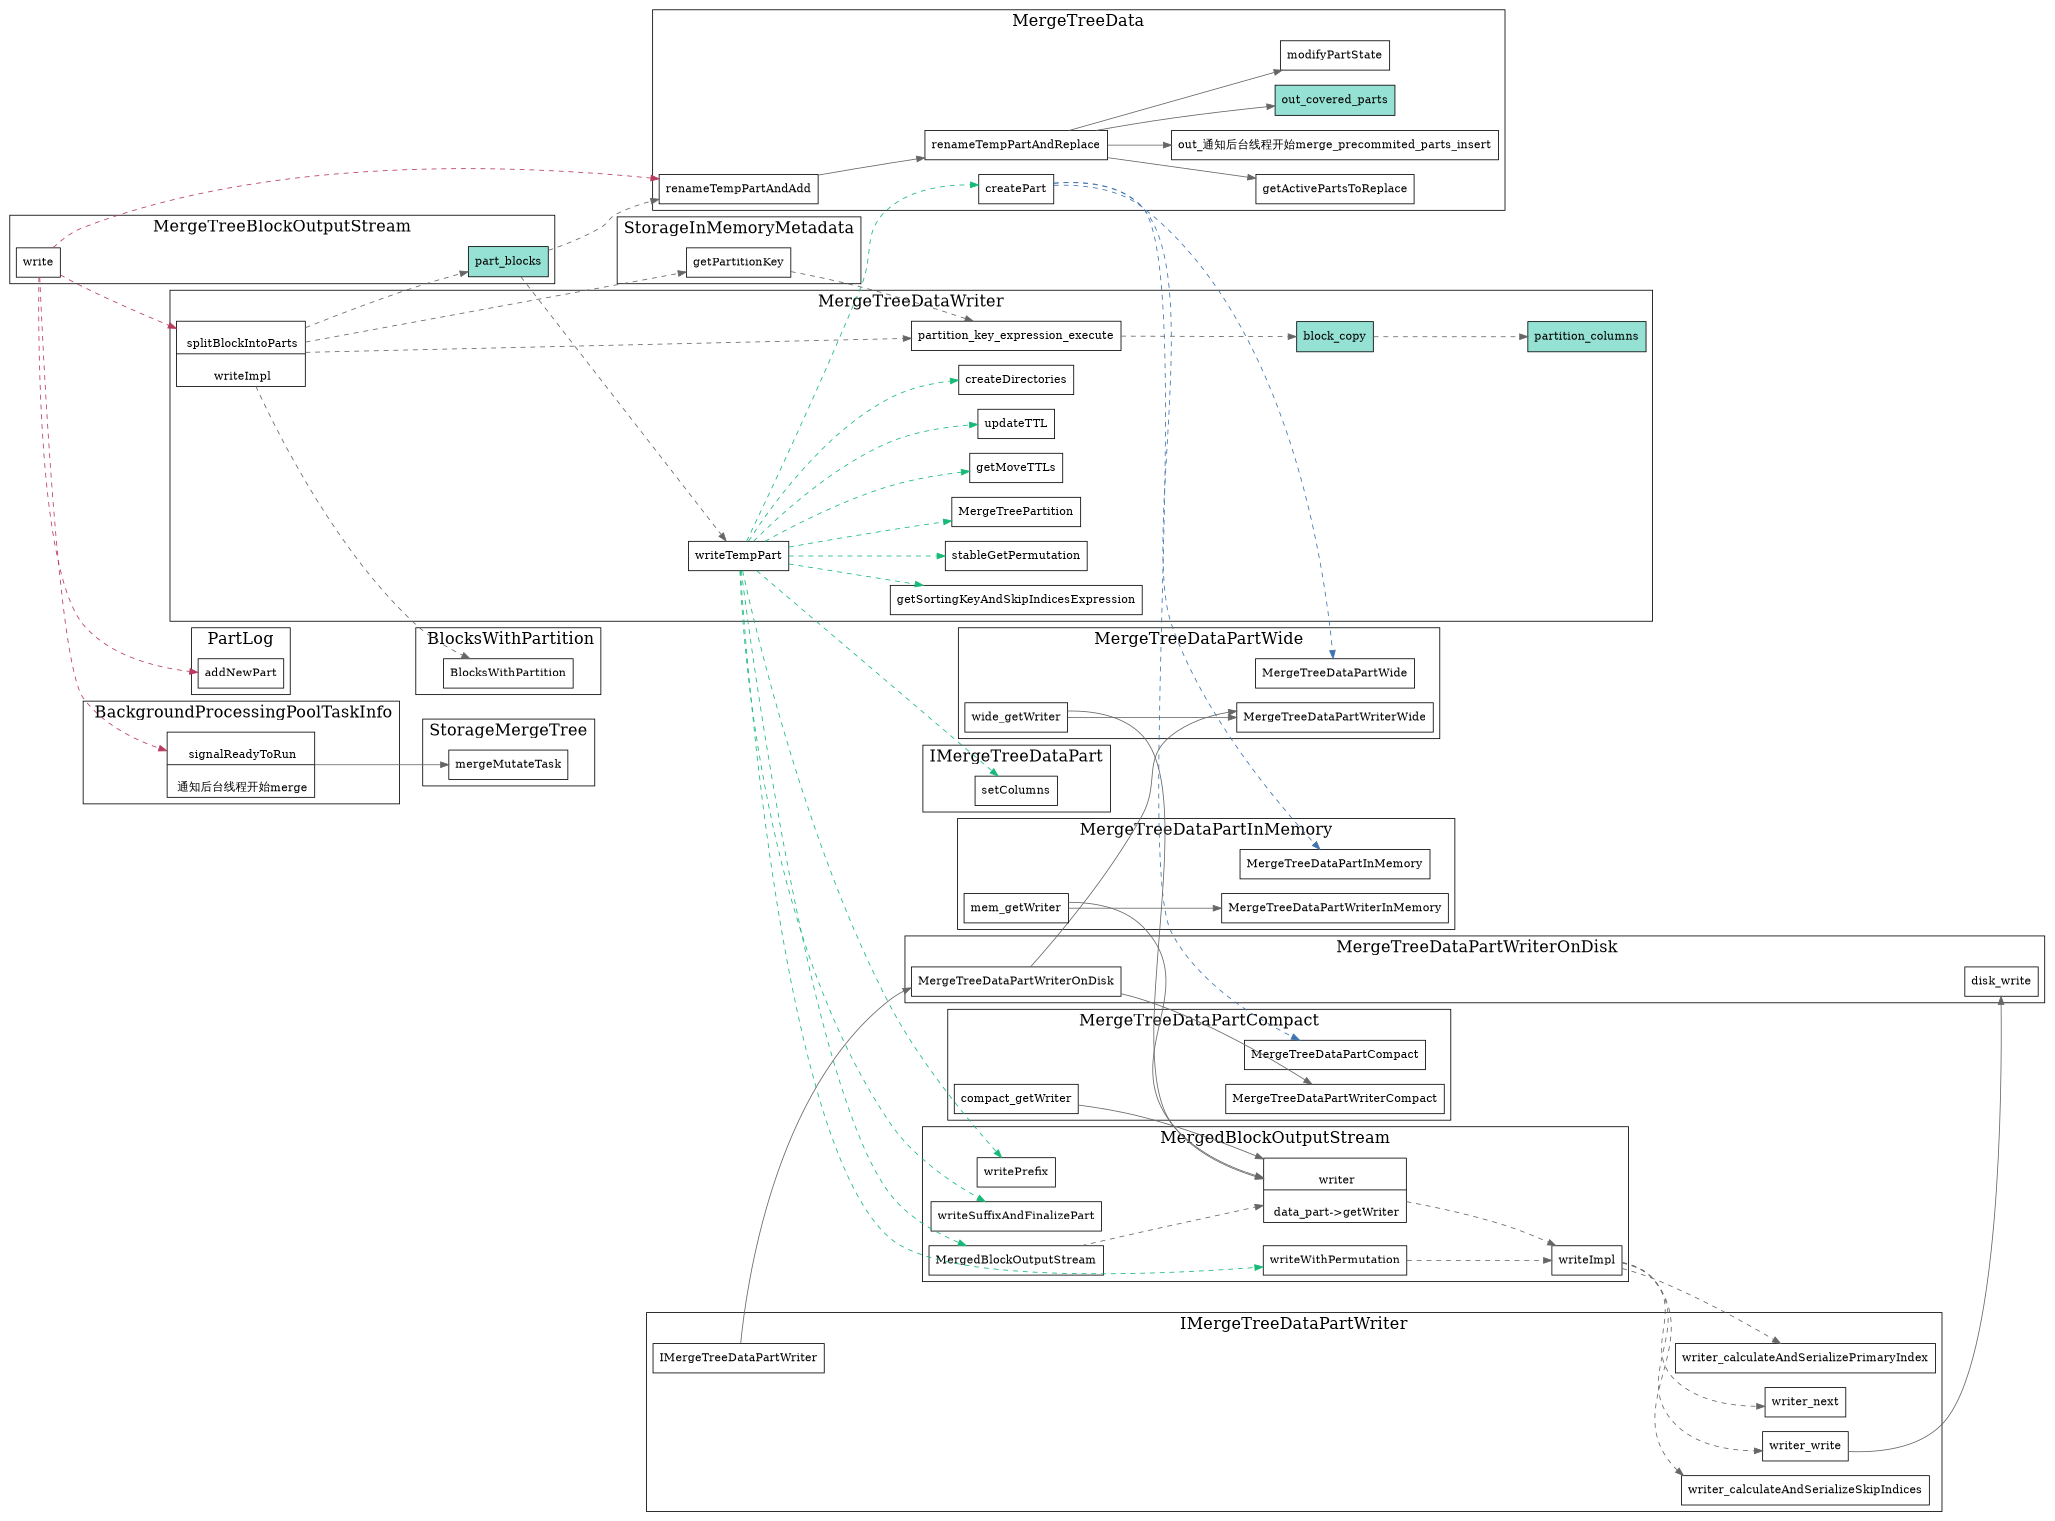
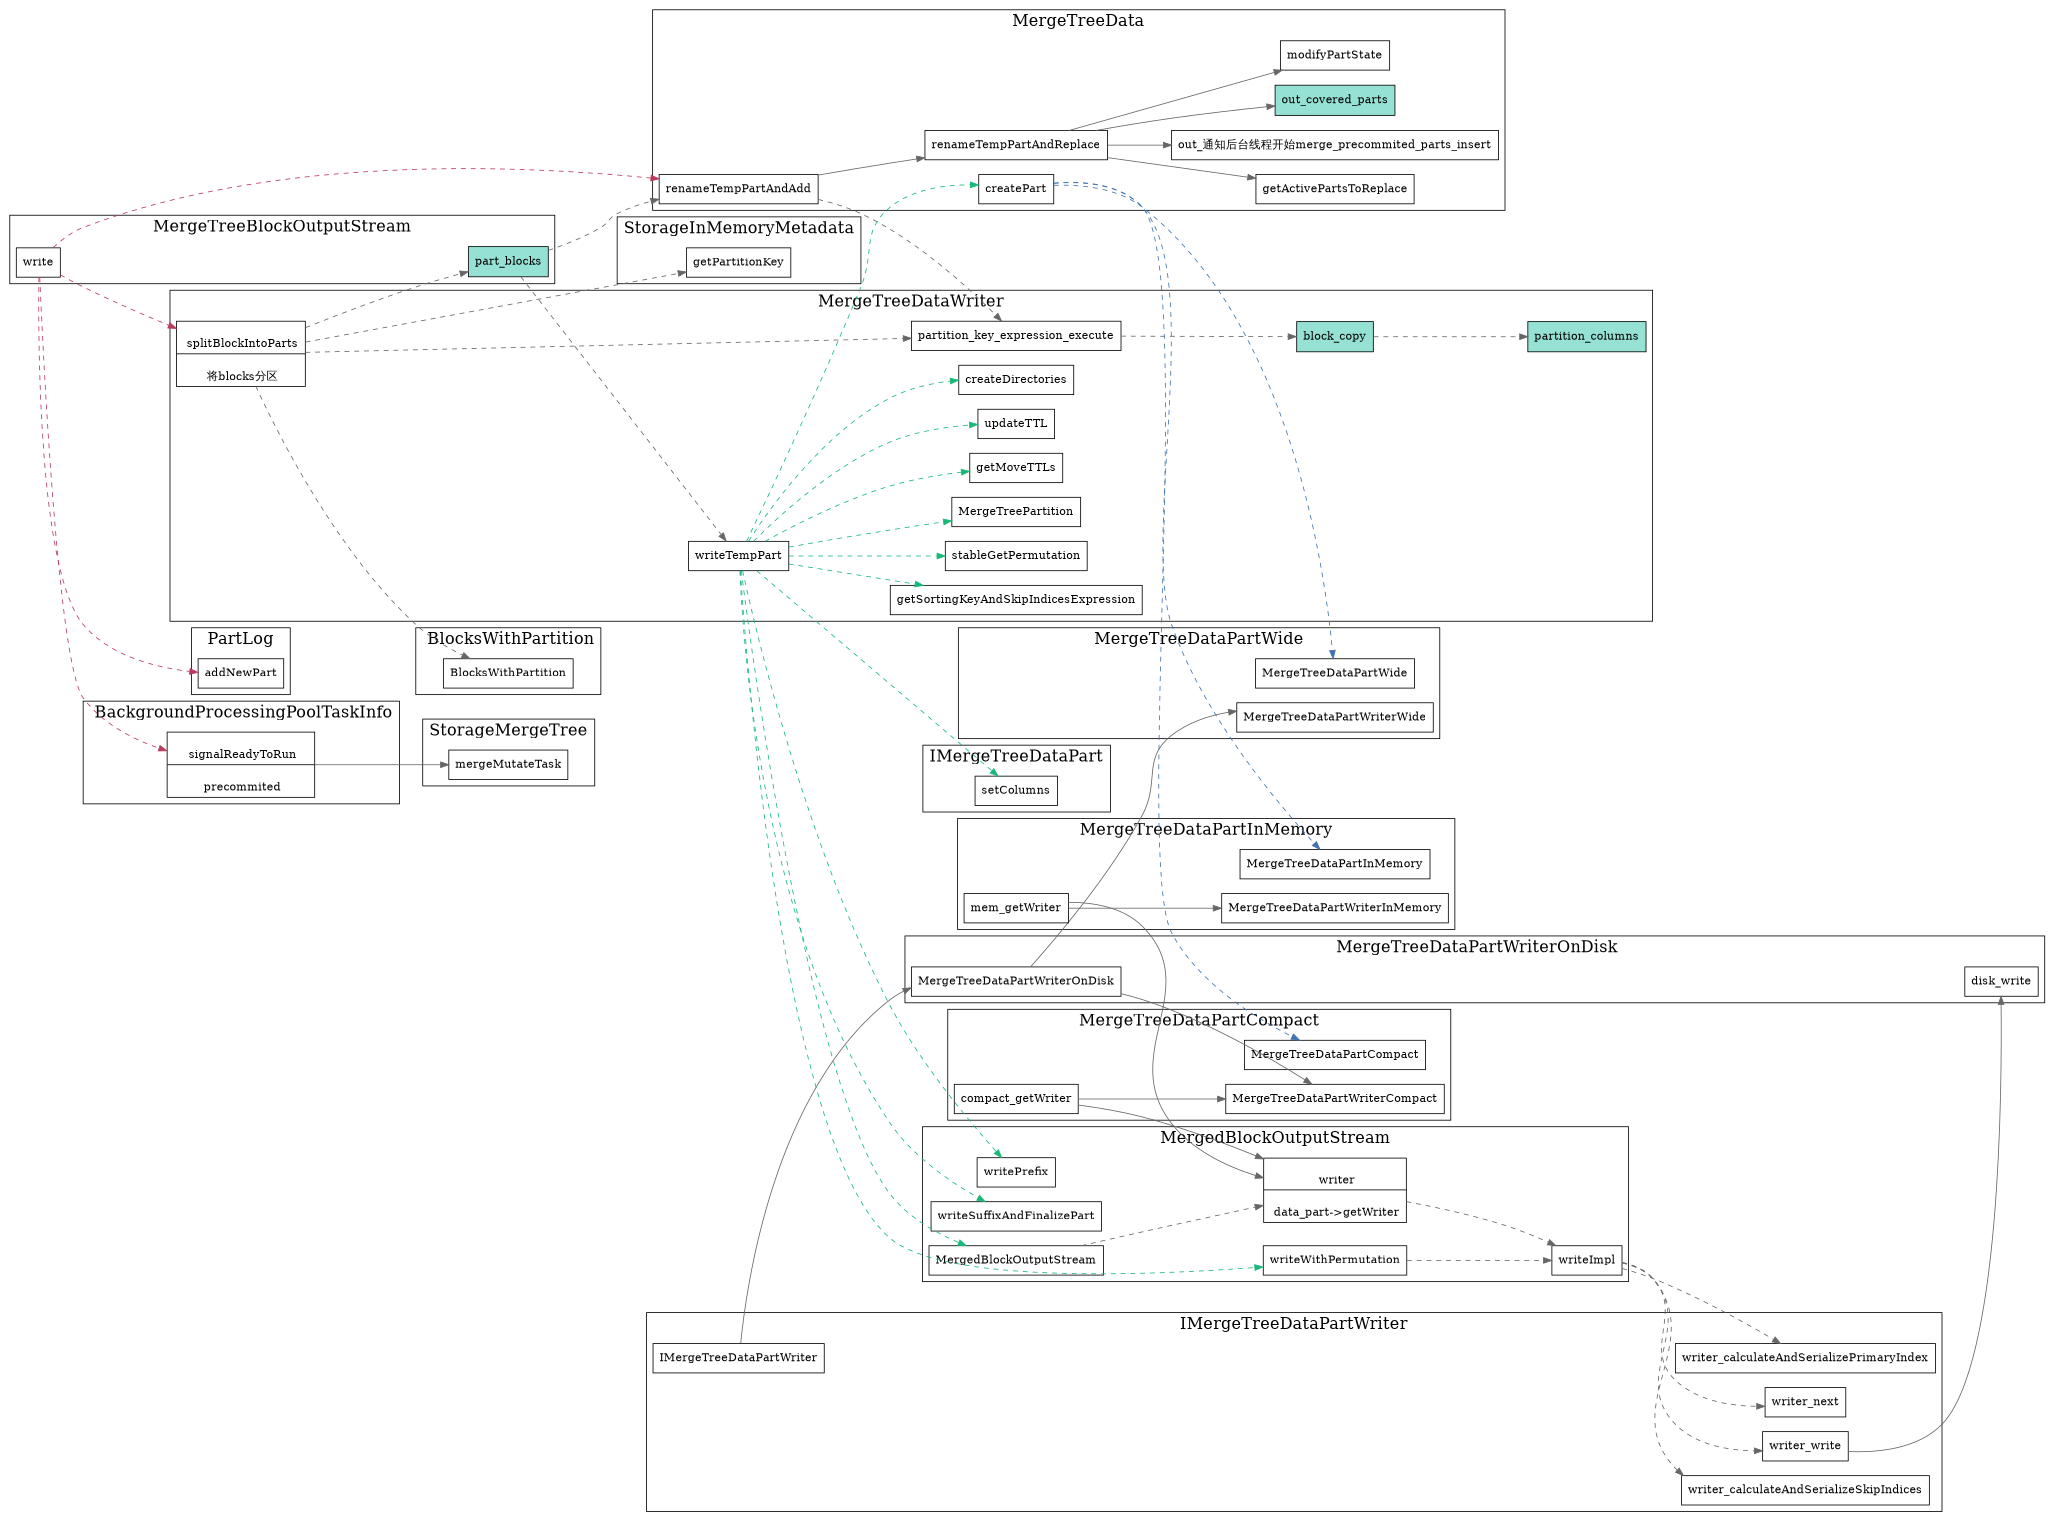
edge "getPartitionKey" -> "partition_key_expression_execute": now "renameTempPartAndAdd" -> "partition_key_expression_execute"
node "splitBlockIntoParts": text "writeImpl" -> "将blocks分区"
node "wide_getWriter": removed
node "signalReadyToRun": text "通知后台线程开始merge" -> "precommited"
edge "compact_getWriter" -> "MergeTreeDataPartWriterCompact": added
